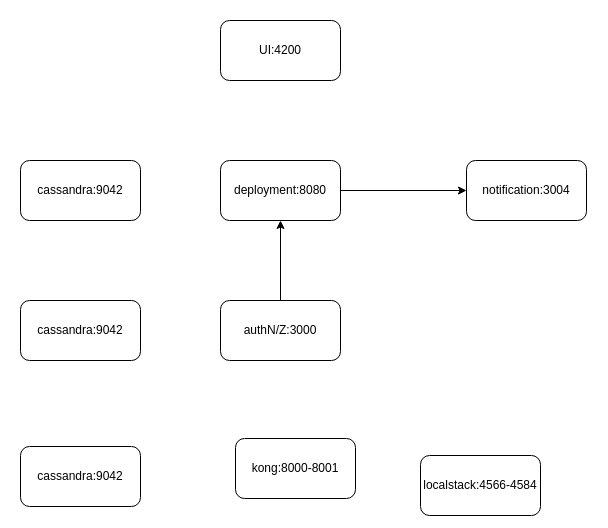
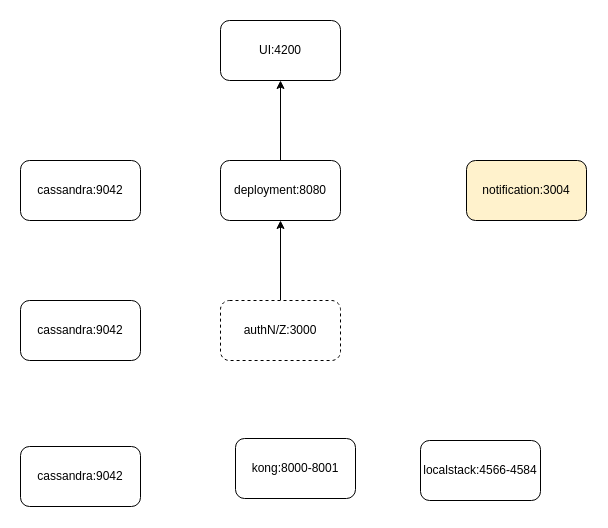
edge "deployment:8080" -> "notification:3004": now "deployment:8080" -> "UI:4200"
node "notification:3004": fillcolor #ffffff -> #fff2cc
node "authN/Z:3000": style solid -> dashed
node "localstack:4566-4584": moved (481, 486) -> (481, 471)
